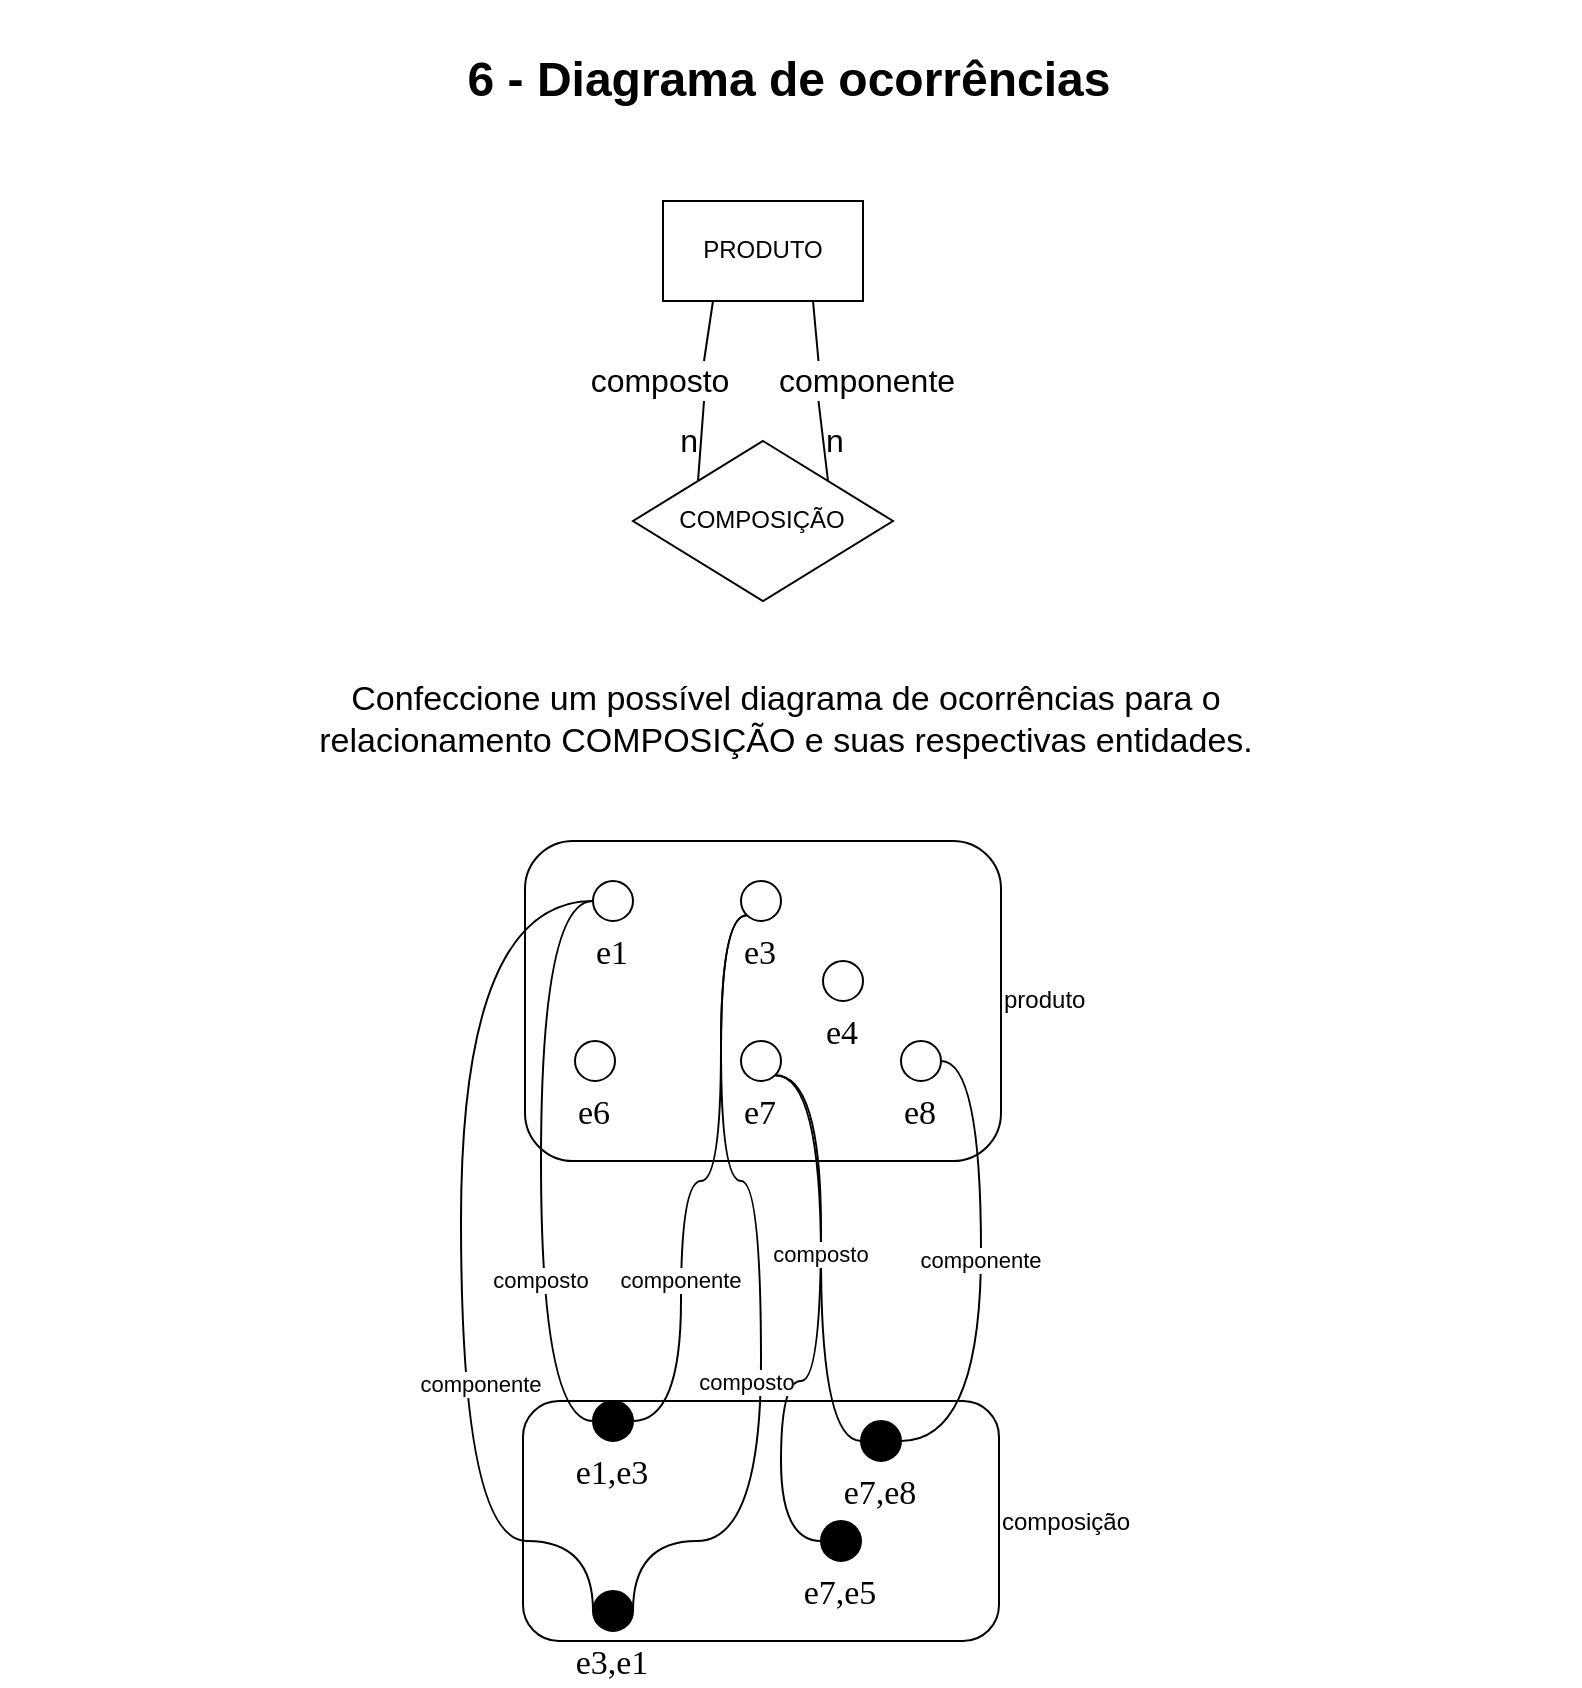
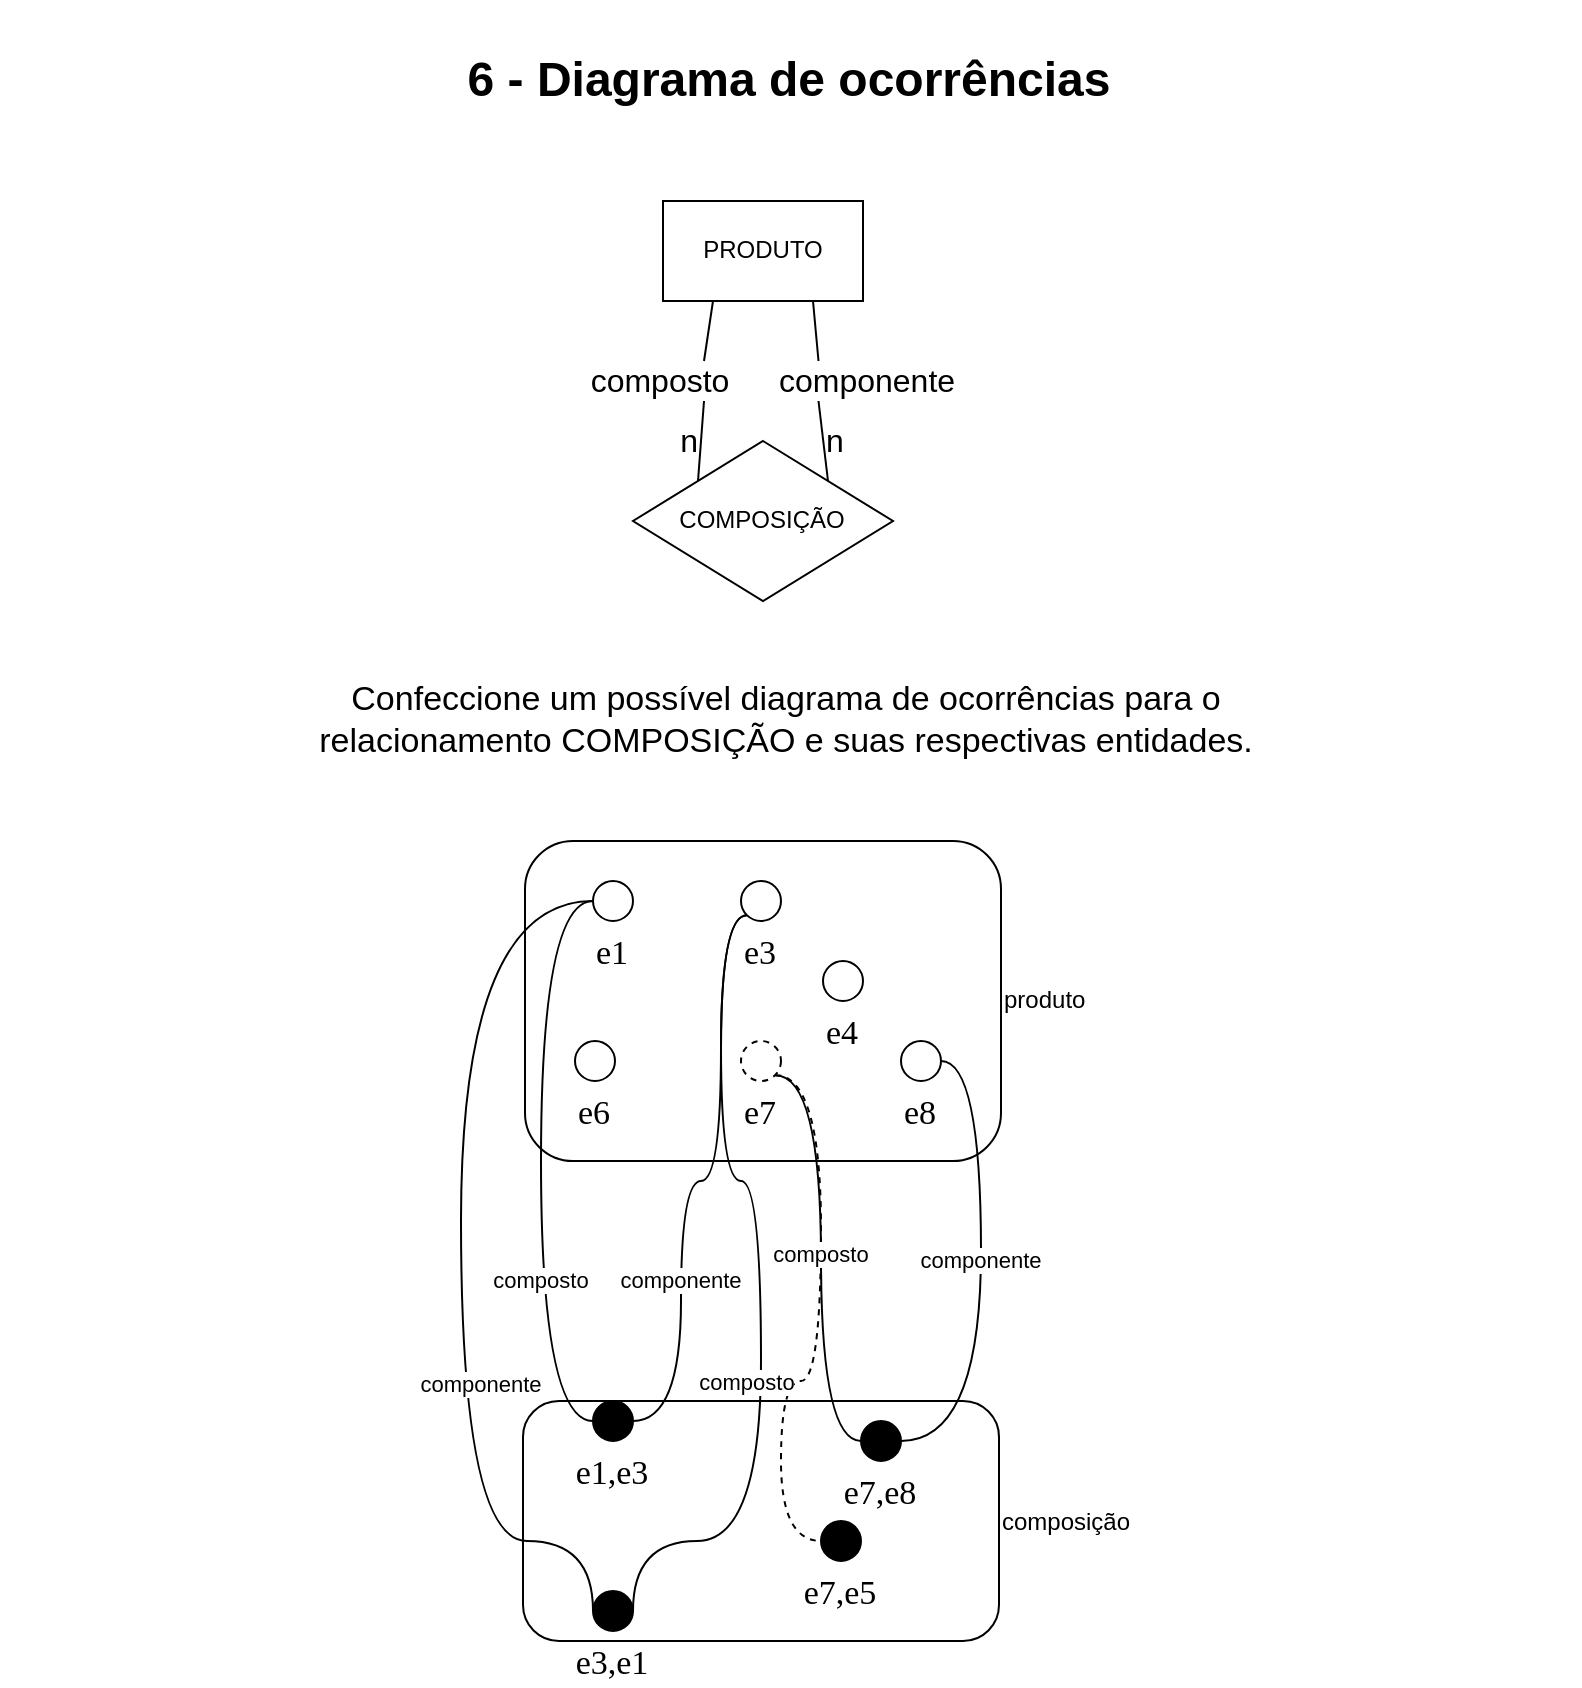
node "e7": style solid -> dashed
edge "e7" -- "e7,e5": style solid -> dashed
